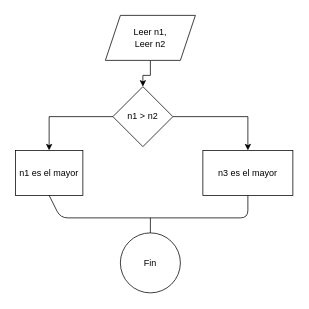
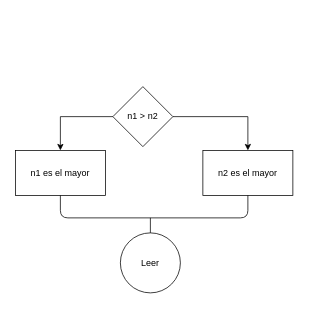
node "Leer n1, Leer n2": removed
edge "Leer n1, Leer n2" -> "n1 > n2": removed
node "n1 es el mayor": size 68x45 -> 90x45
node "n3 es el mayor": label "n3 es el mayor" -> "n2 es el mayor"
node "Fin": label "Fin" -> "Leer"
